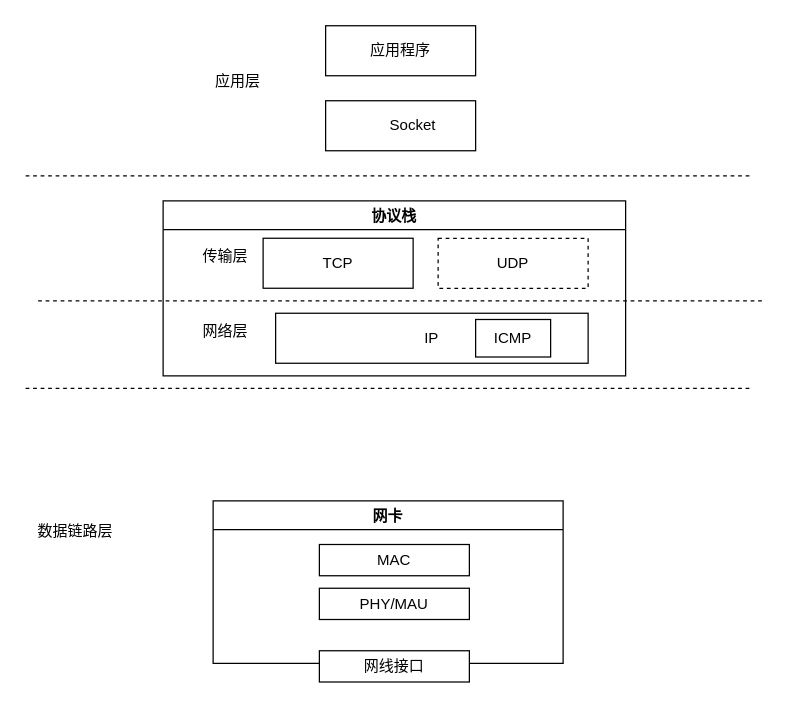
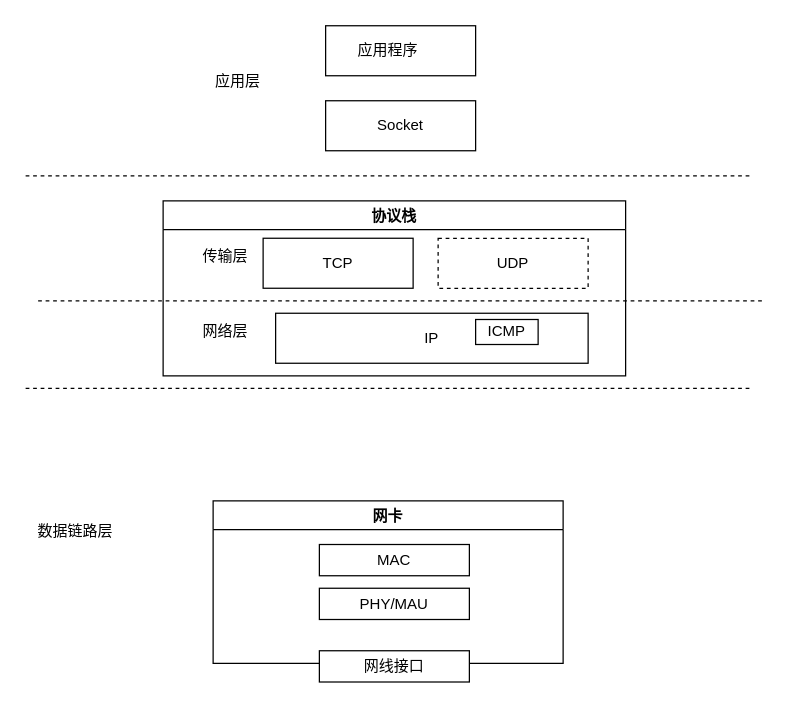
node "应用程序": moved (401, 51) -> (388, 51)
node "Socket": moved (413, 126) -> (401, 126)
node "ICMP": size 75x38 -> 63x25
